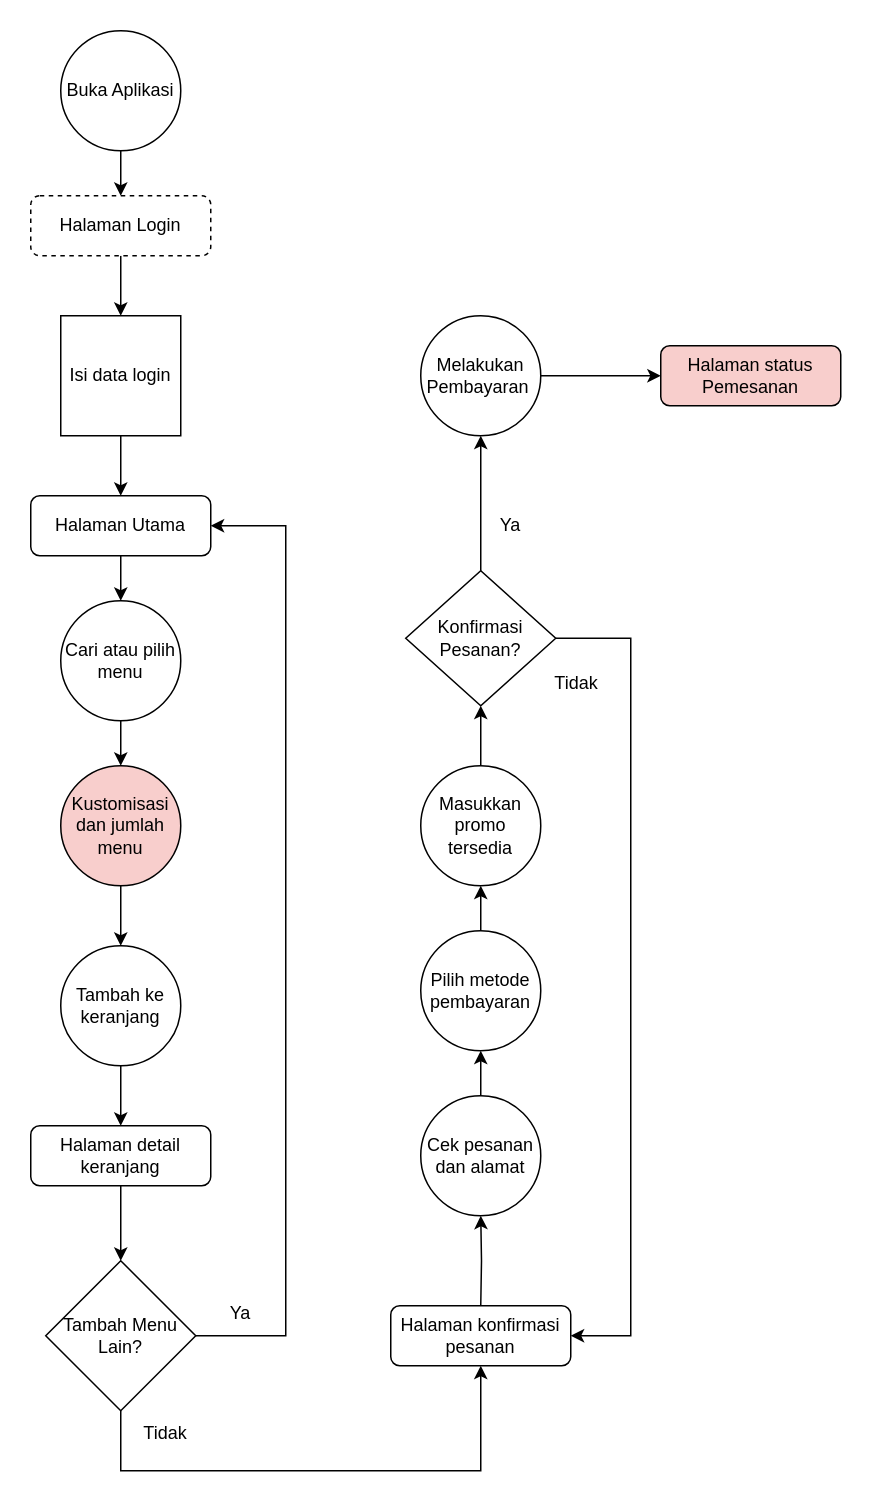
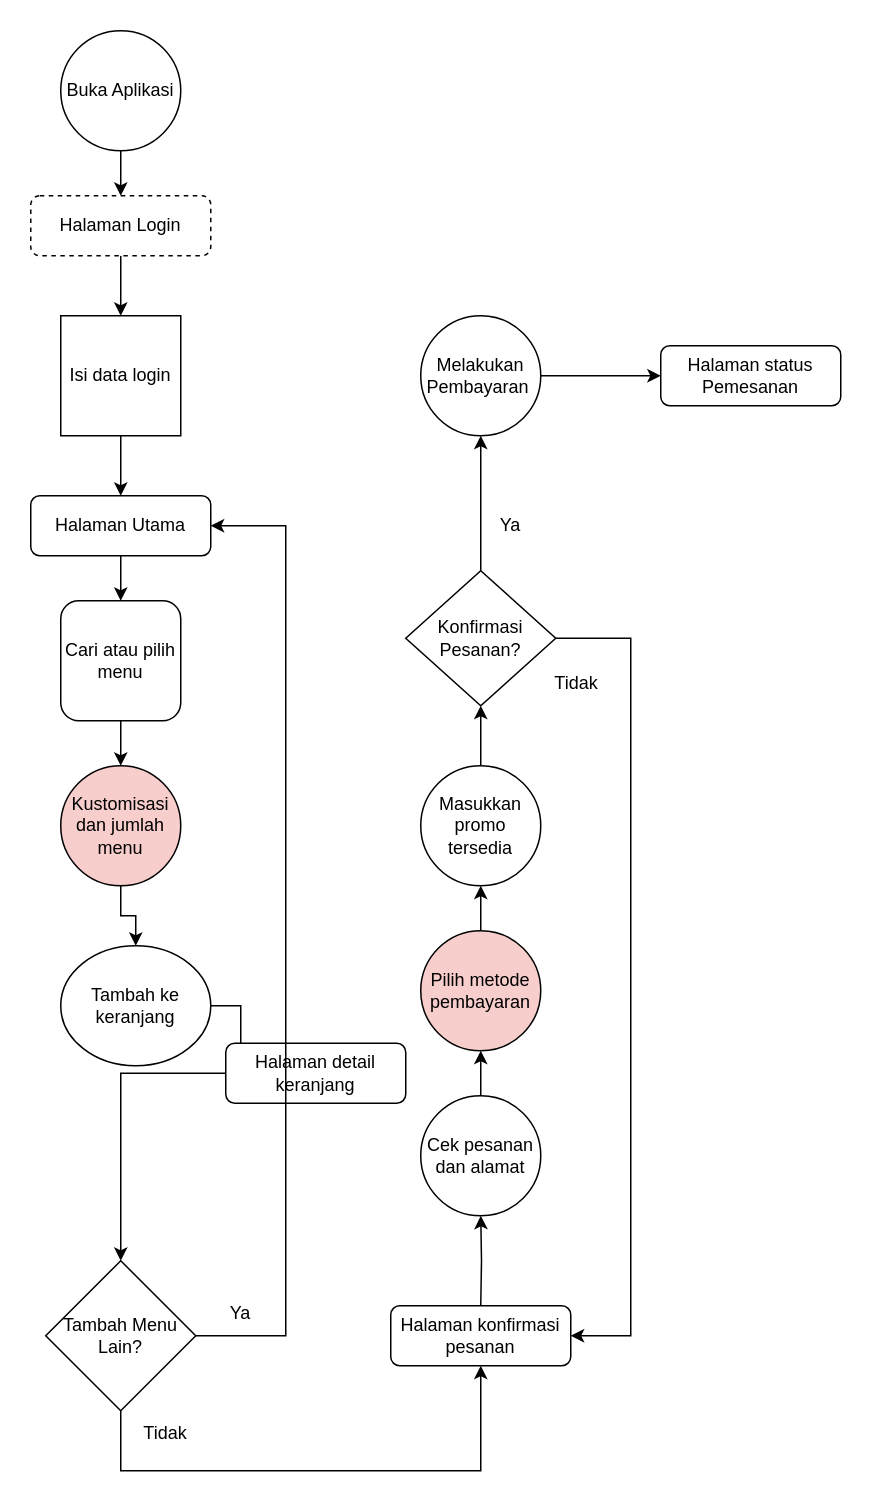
node "Halaman status Pemesanan": fillcolor #f8cecc -> #ffffff
node "Cari atau pilih menu": shape ellipse -> rounded rectangle
node "Pilih metode pembayaran": fillcolor #ffffff -> #f8cecc
node "Tambah ke keranjang": size 120x120 -> 150x120
node "Halaman detail keranjang": moved (121, 1156) -> (316, 1073)
